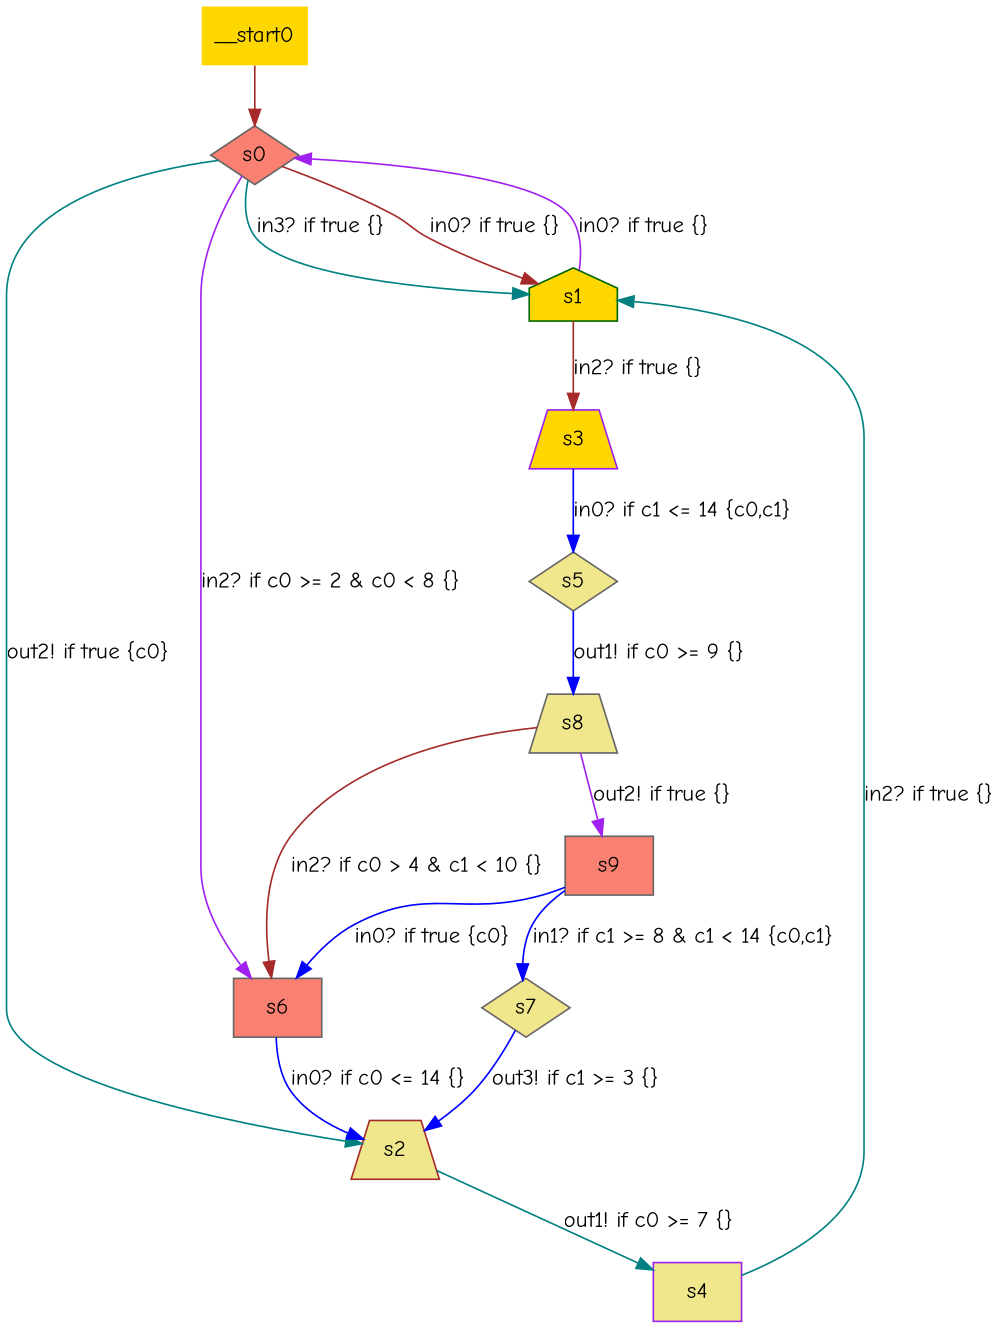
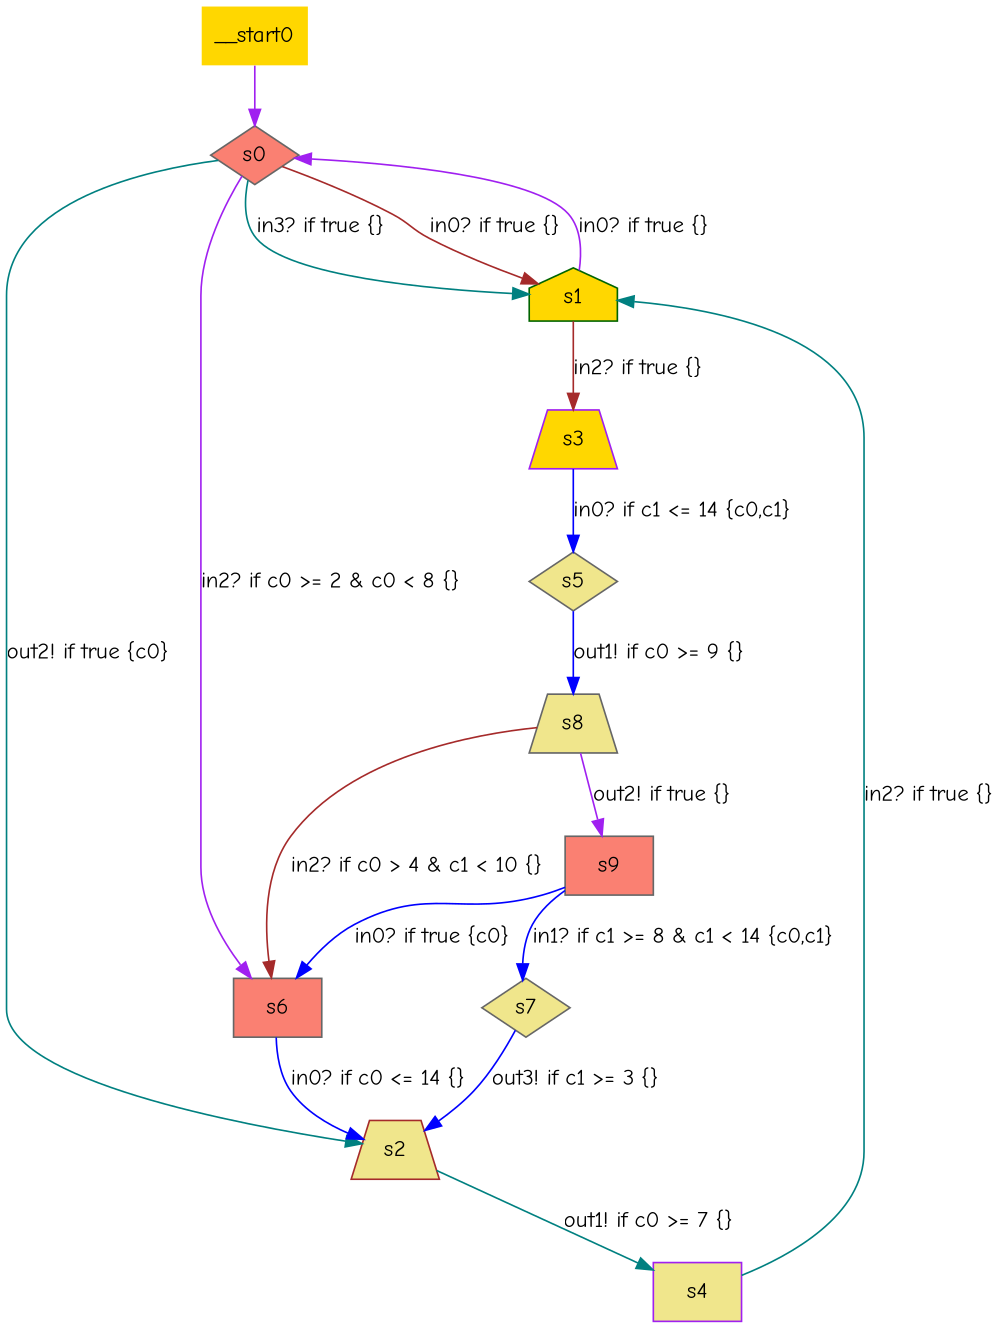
edge "__start0" -> "s0": color brown -> purple
